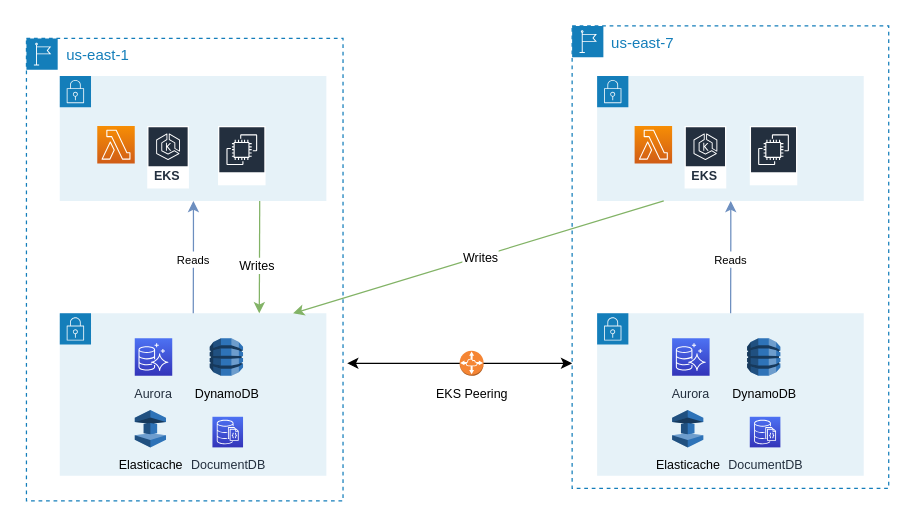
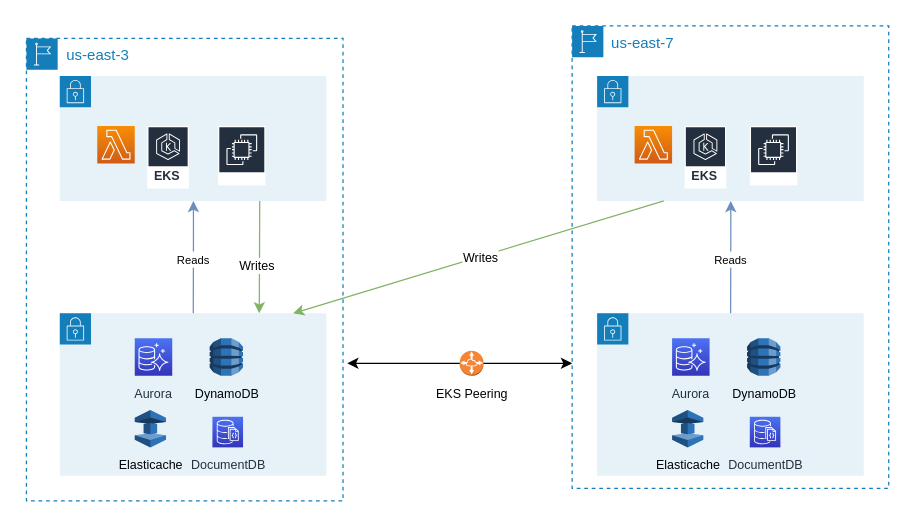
node "us-east-1": label "us-east-1" -> "us-east-3"
